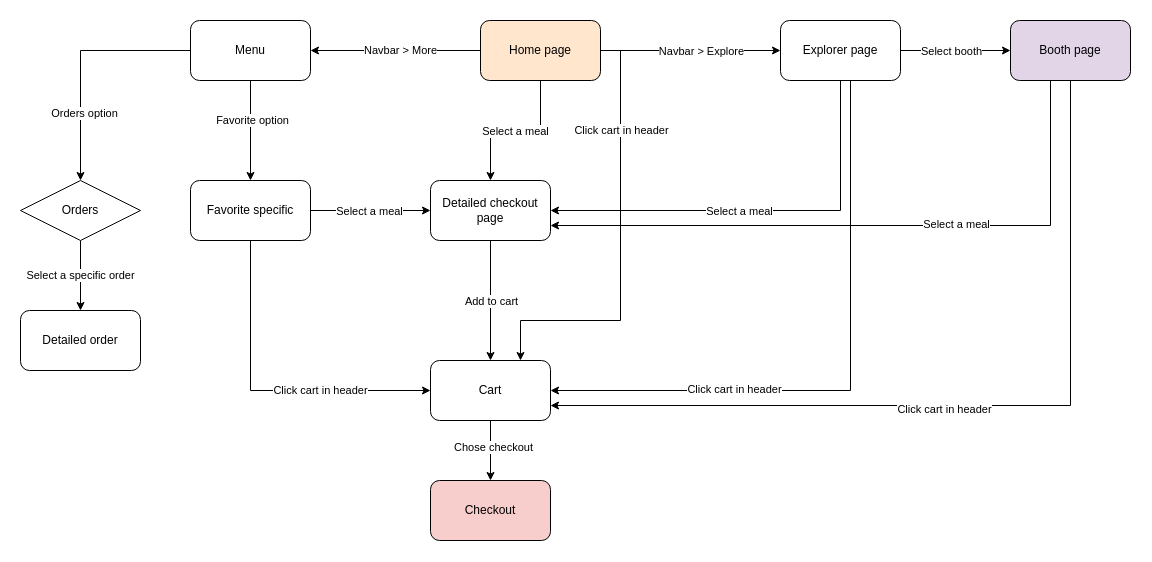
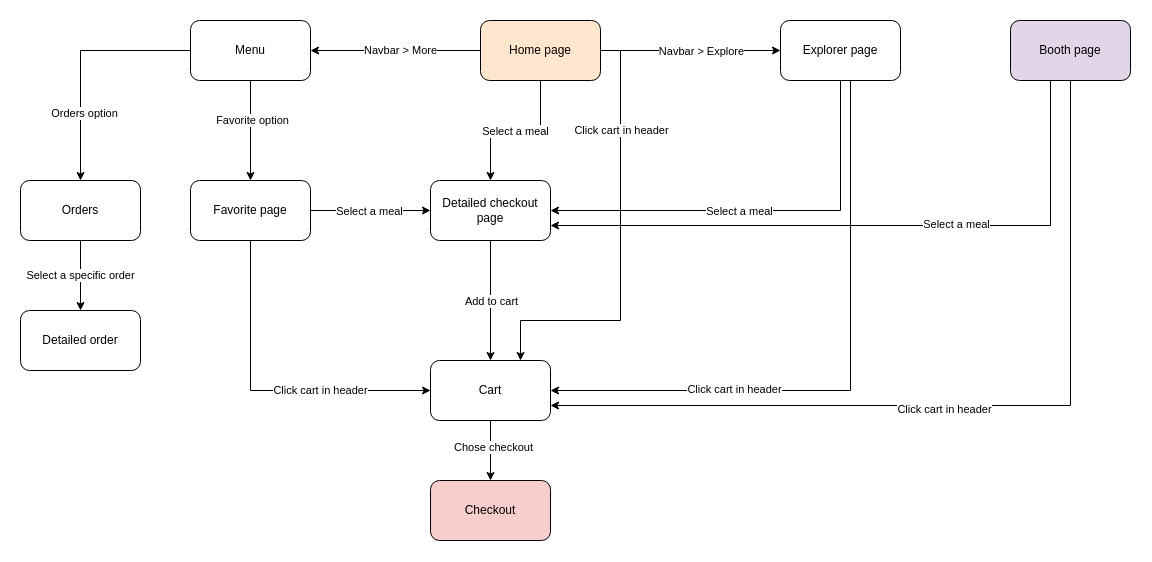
edge "Explorer page" -> "Booth page": removed, label "Select booth"
node "Orders": shape diamond -> rounded rectangle
node "Favorite specific": label "Favorite specific" -> "Favorite page"
